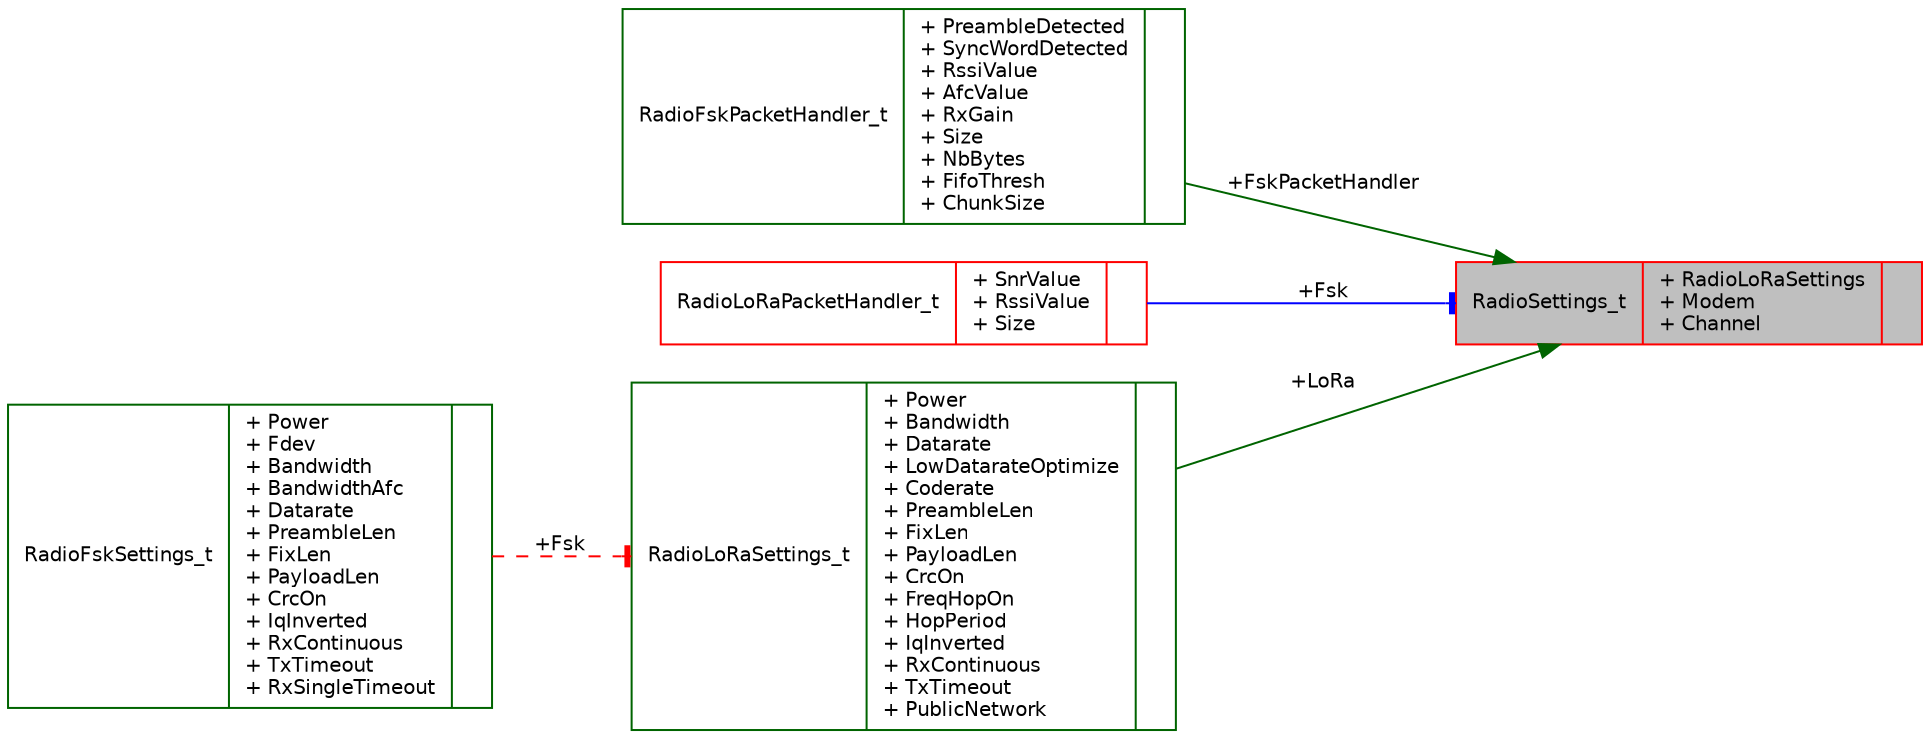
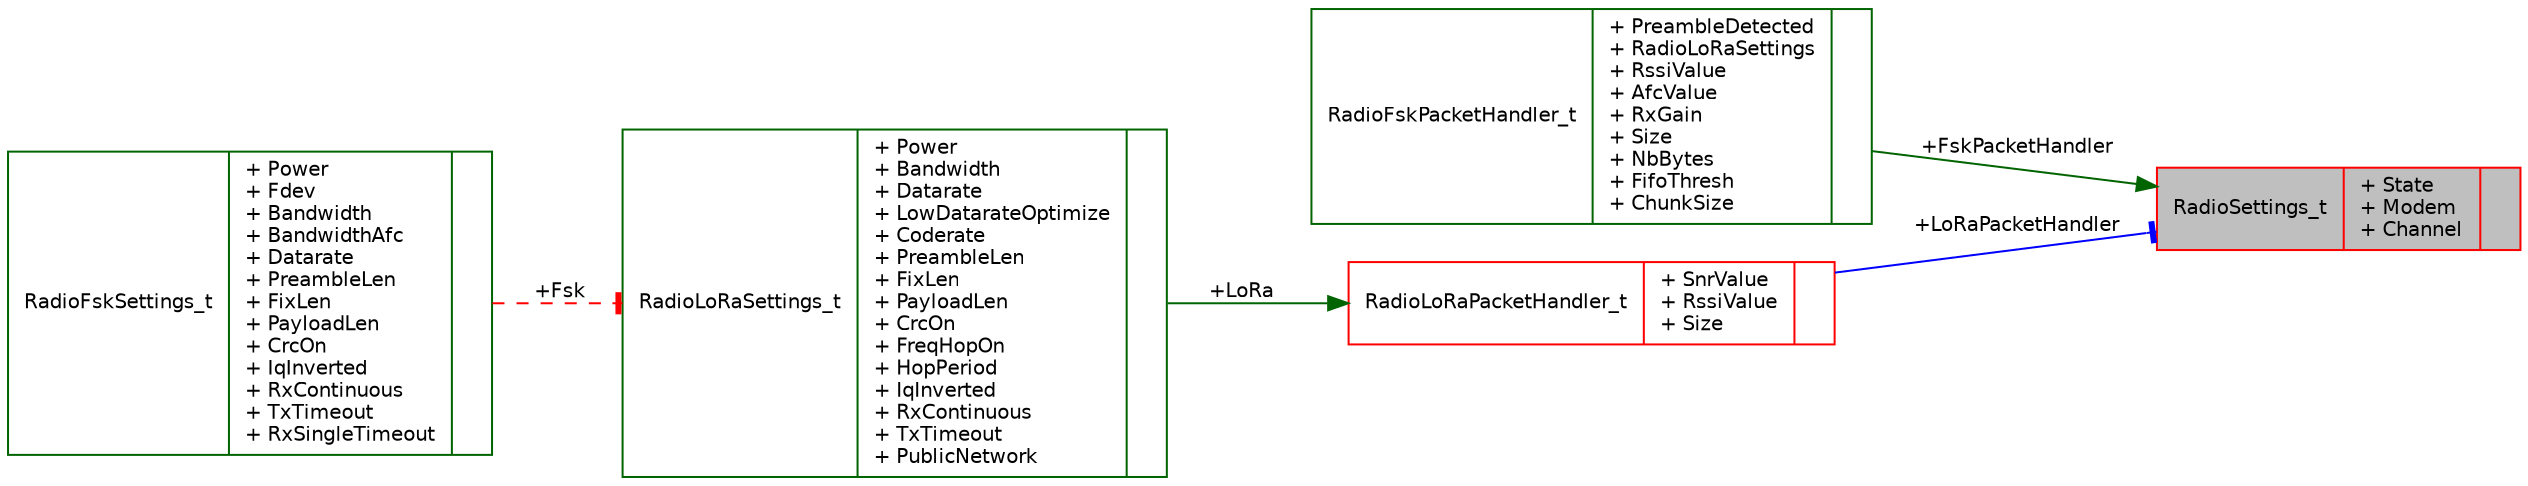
node "RadioFskPacketHandler_t": text "+ SyncWordDetected" -> "+ RadioLoRaSettings"
node "RadioSettings_t": text "+ RadioLoRaSettings" -> "+ State"
edge "RadioLoRaPacketHandler_t" -> "RadioSettings_t": label " +Fsk" -> " +LoRaPacketHandler"
edge "RadioLoRaSettings_t" -> "RadioSettings_t": now "RadioLoRaSettings_t" -> "RadioLoRaPacketHandler_t"
